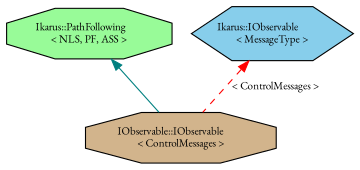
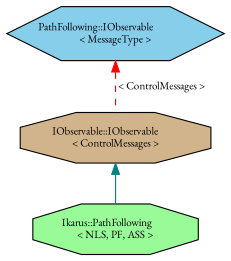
node "Ikarus::IObservable < MessageType >": label "Ikarus::IObservable < MessageType >" -> "PathFollowing::IObservable < MessageType >"
edge "IObservable::IObservable < ControlMessages >" -> "Ikarus::PathFollowing < NLS, PF, ASS >": reversed
